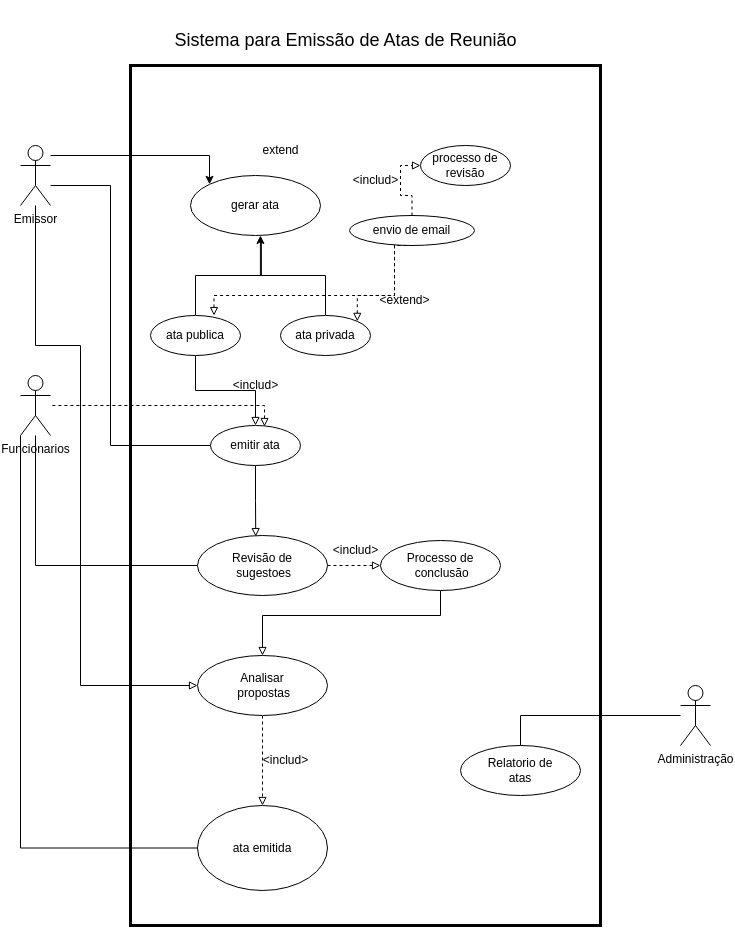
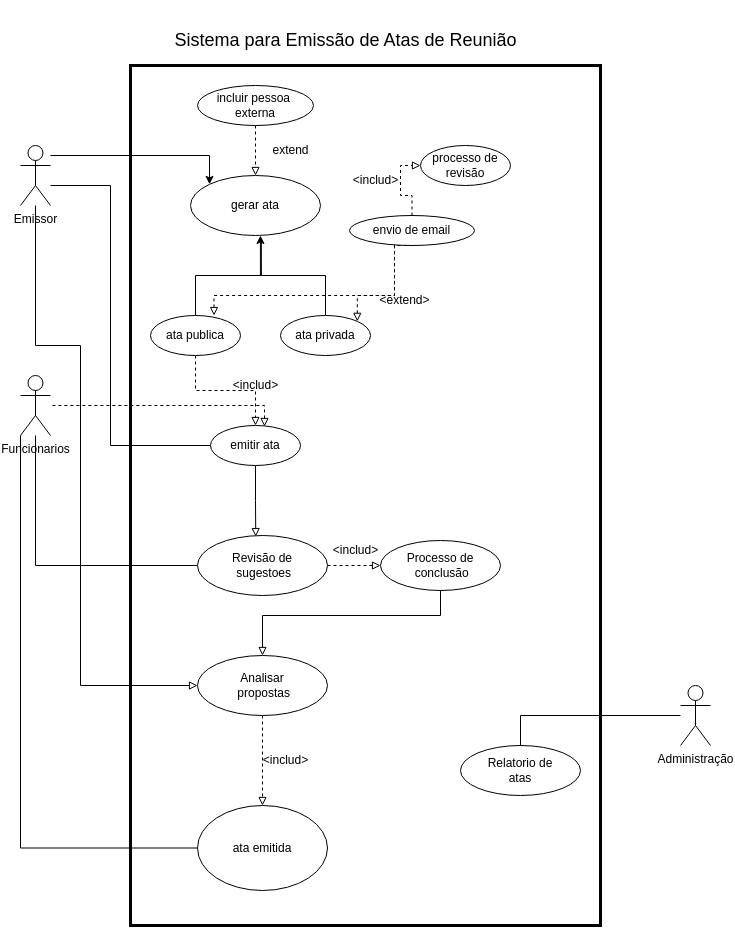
node "incluir pessoa externa": added
edge "incluir pessoa externa" -> "gerar ata": added
node "extend": moved (281, 151) -> (291, 151)
edge "ata publica" -> "emitir ata": style solid -> dashed
